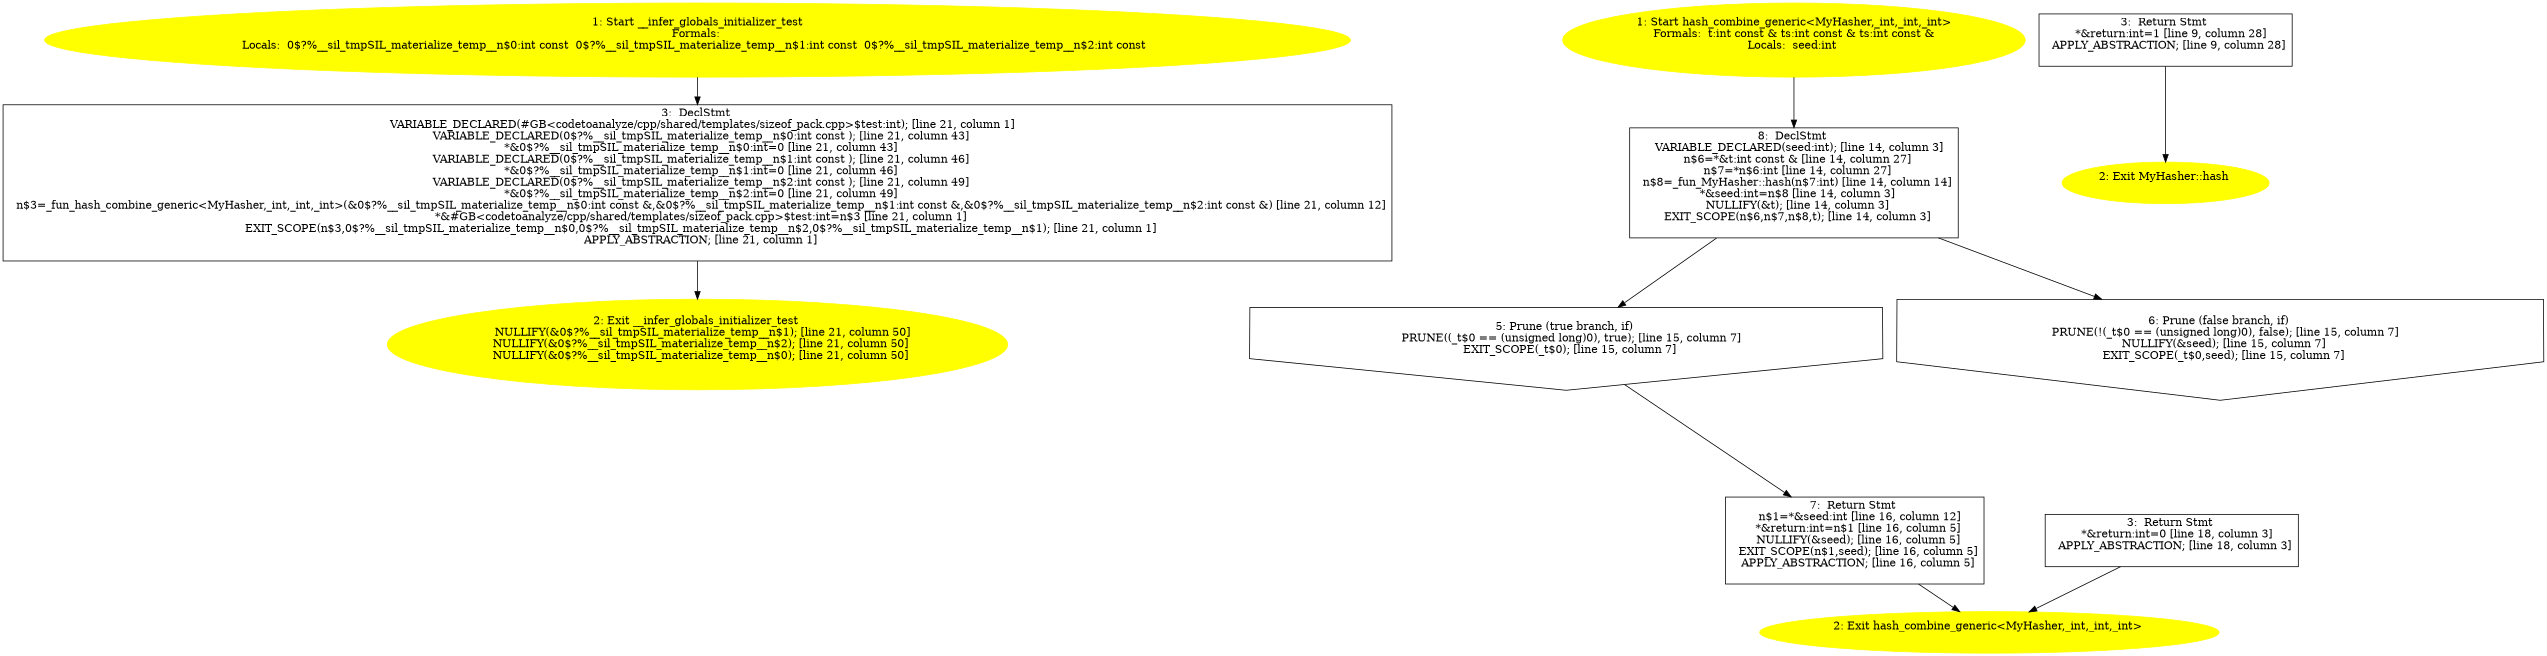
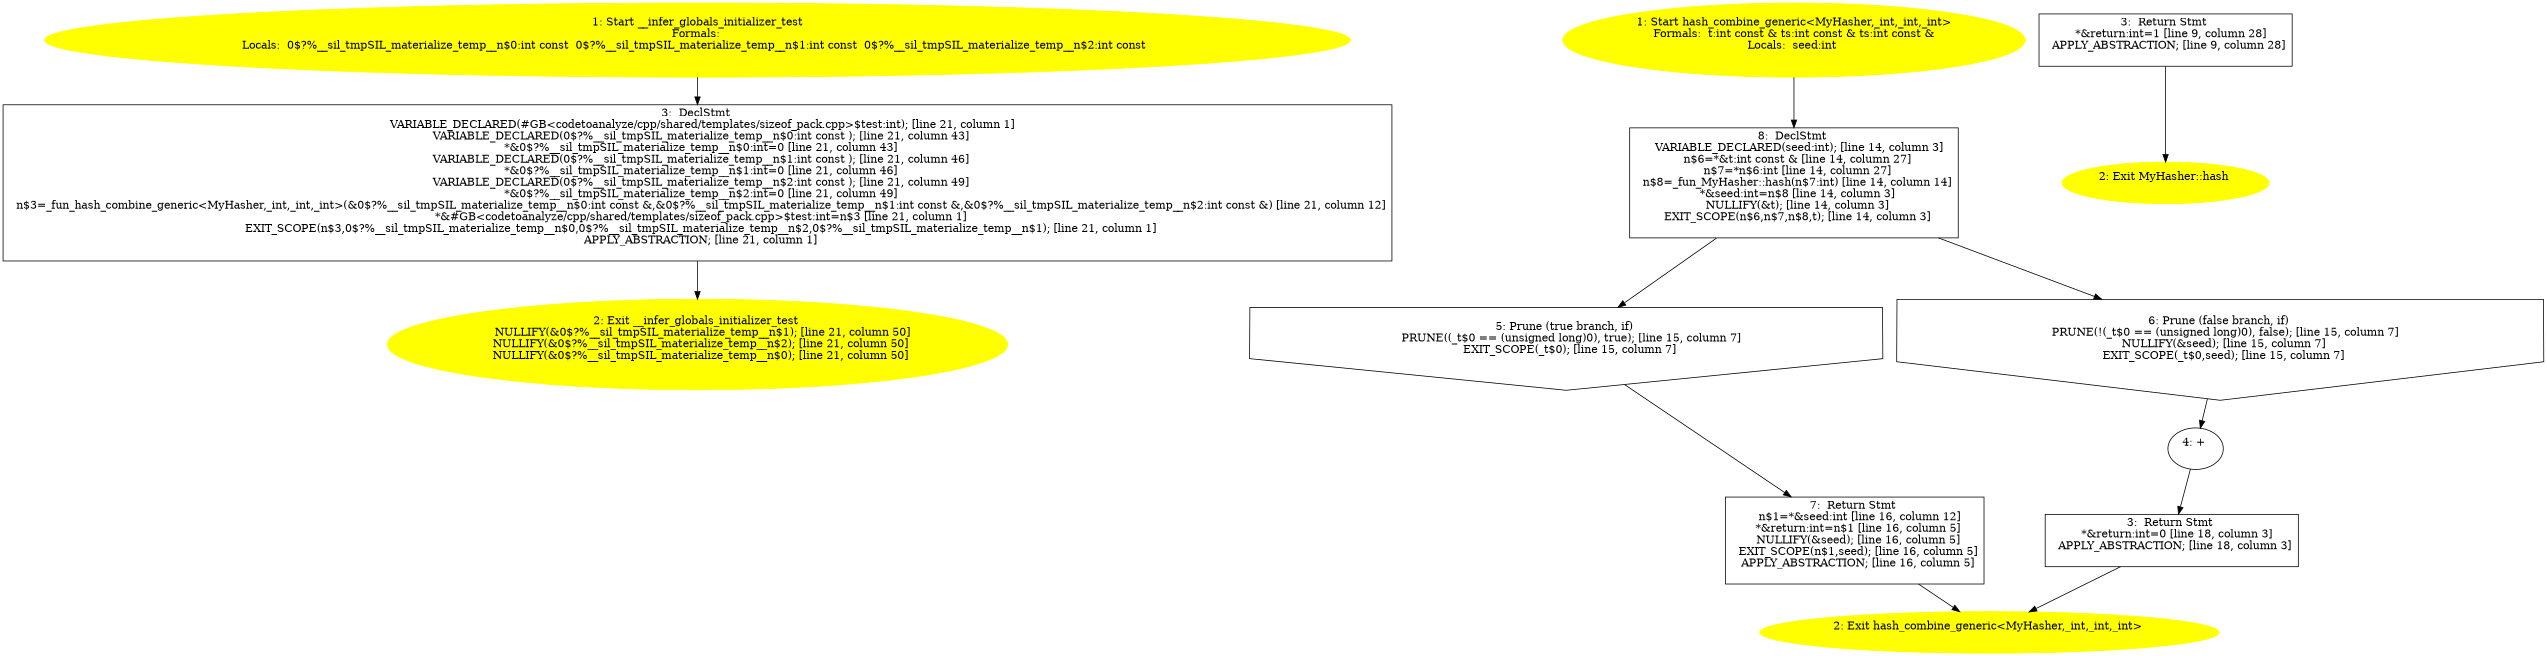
node "4: +": added
